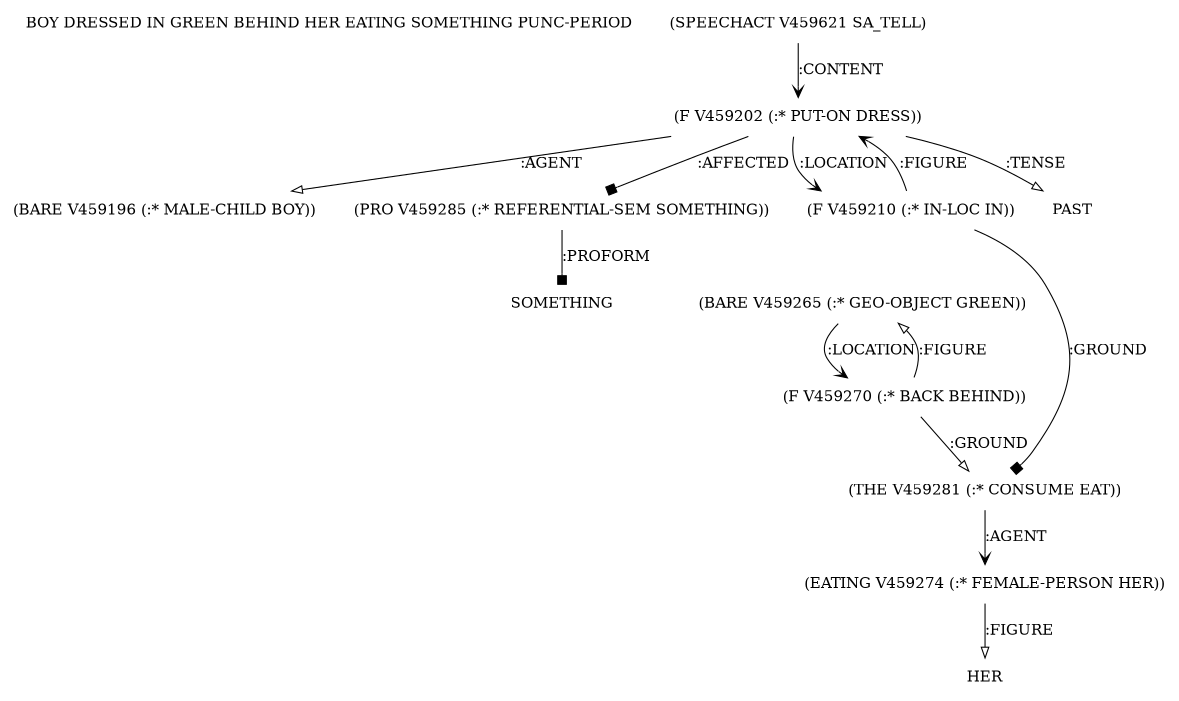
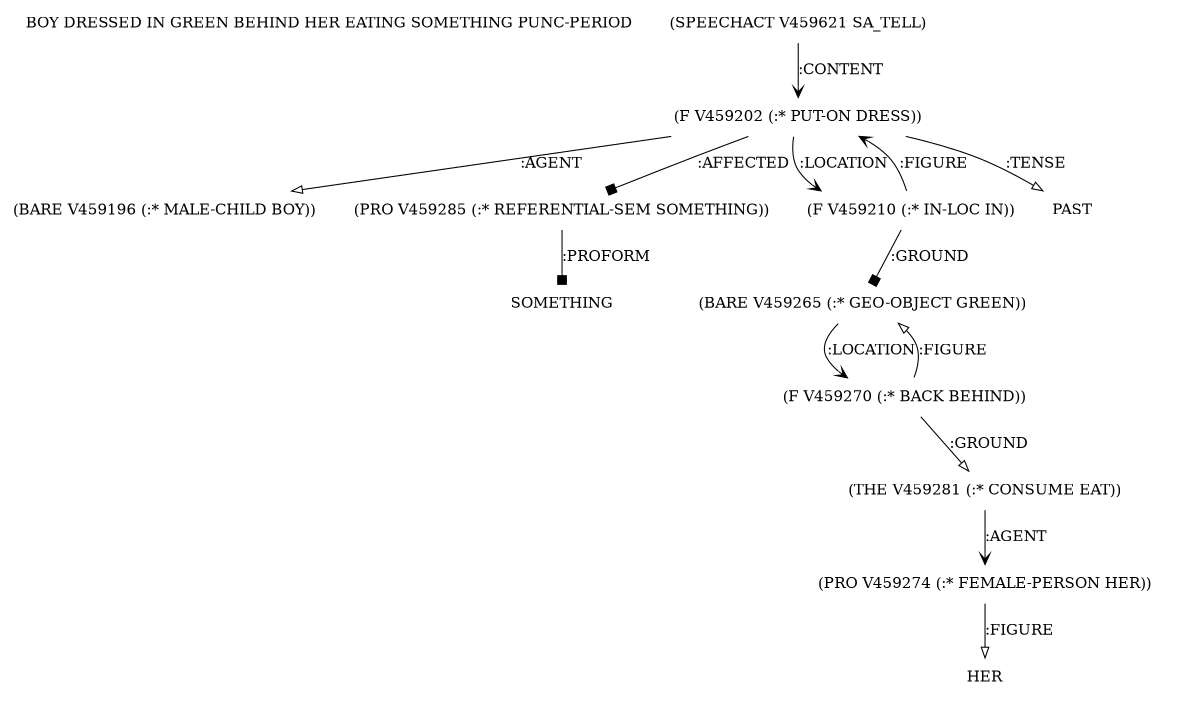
edge "(F V459210 (:* IN-LOC IN))" -> "(THE V459281 (:* CONSUME EAT))": now "(F V459210 (:* IN-LOC IN))" -> "(BARE V459265 (:* GEO-OBJECT GREEN))"
node "(EATING V459274 (:* FEMALE-PERSON HER))": label "(EATING V459274 (:* FEMALE-PERSON HER))" -> "(PRO V459274 (:* FEMALE-PERSON HER))"
